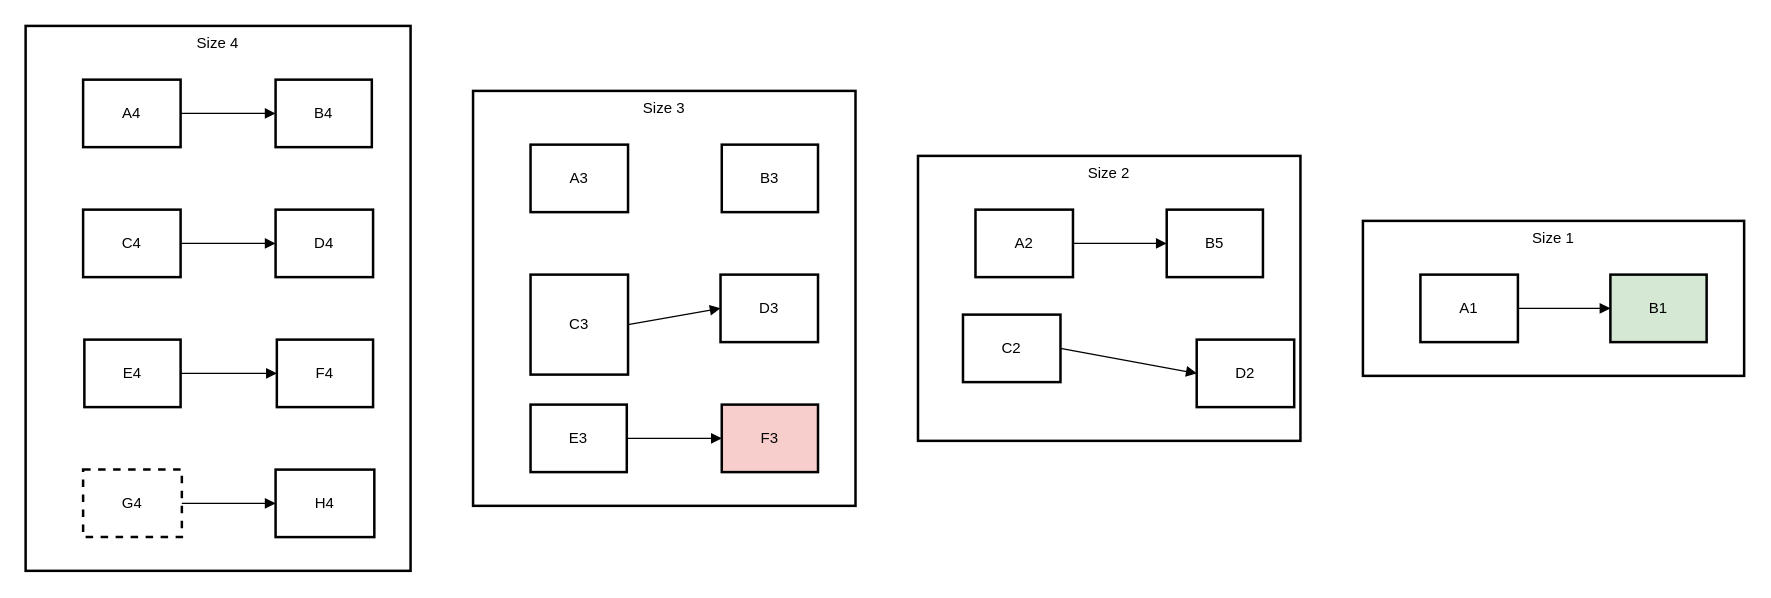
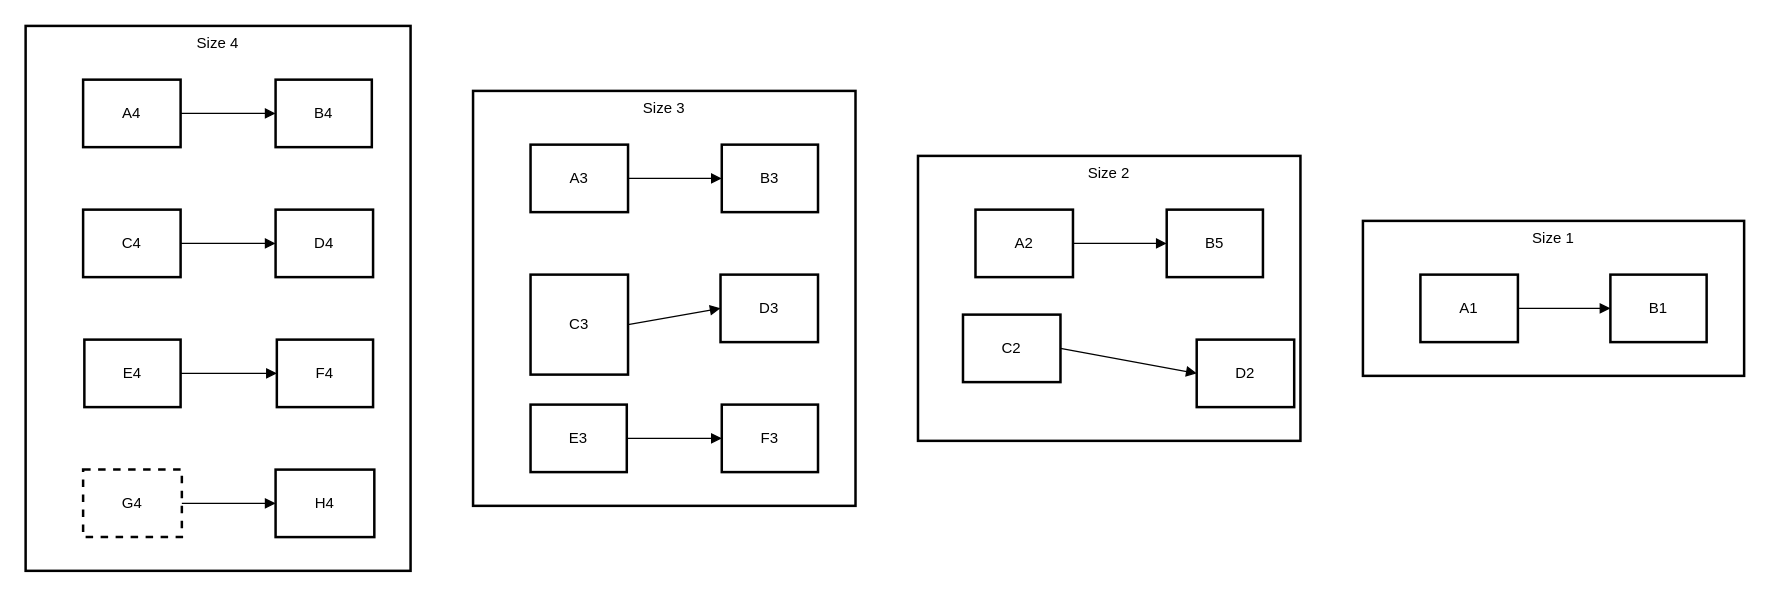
edge "A3" -> "B3": added
node "B1": fillcolor #d5e8d4 -> #ffffff
node "F3": fillcolor #f8cecc -> #ffffff
